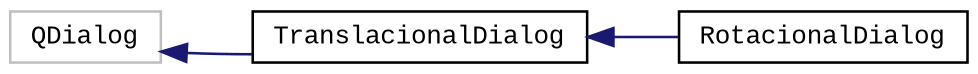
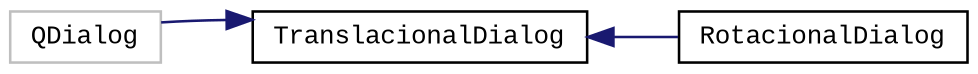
edge "TranslacionalDialog" -> "QDialog": reversed
